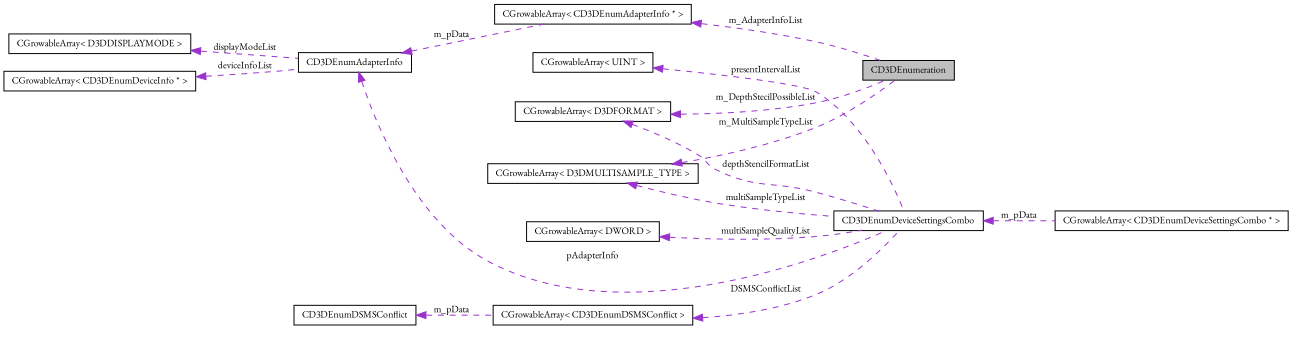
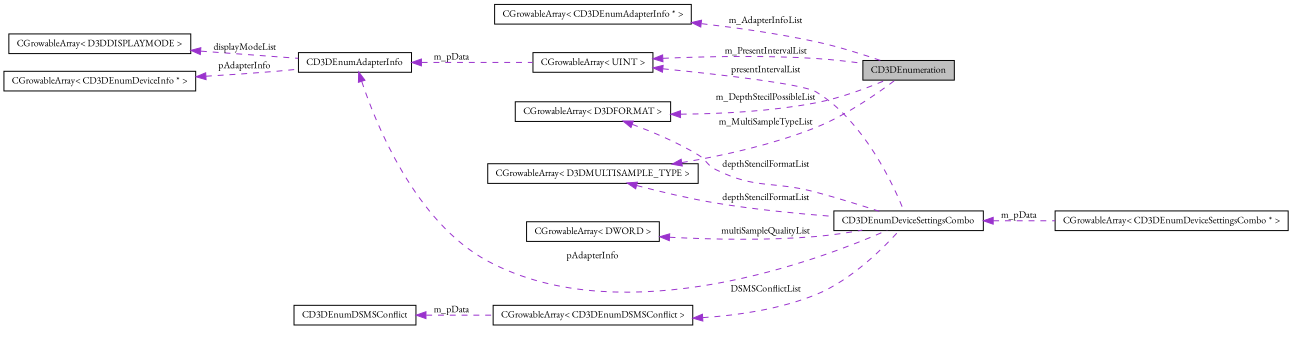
edge "CGrowableArray< CD3DEnumAdapterInfo * >" -> "CD3DEnumAdapterInfo": now "CGrowableArray< UINT >" -> "CD3DEnumAdapterInfo"
edge "CD3DEnumeration" -> "CGrowableArray< UINT >": added, label "m_PresentIntervalList"
edge "CD3DEnumAdapterInfo" -> "CGrowableArray< CD3DEnumDeviceInfo * >": label "deviceInfoList" -> "pAdapterInfo"
edge "CD3DEnumDeviceSettingsCombo" -> "CGrowableArray< D3DMULTISAMPLE_TYPE >": label "multiSampleTypeList" -> "depthStencilFormatList"
